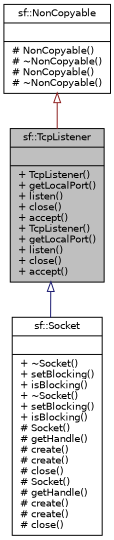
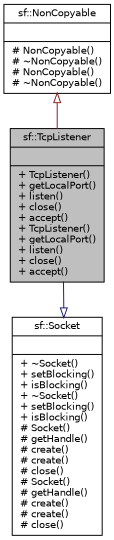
edge "sf::Socket" -> "sf::TcpListener": reversed
